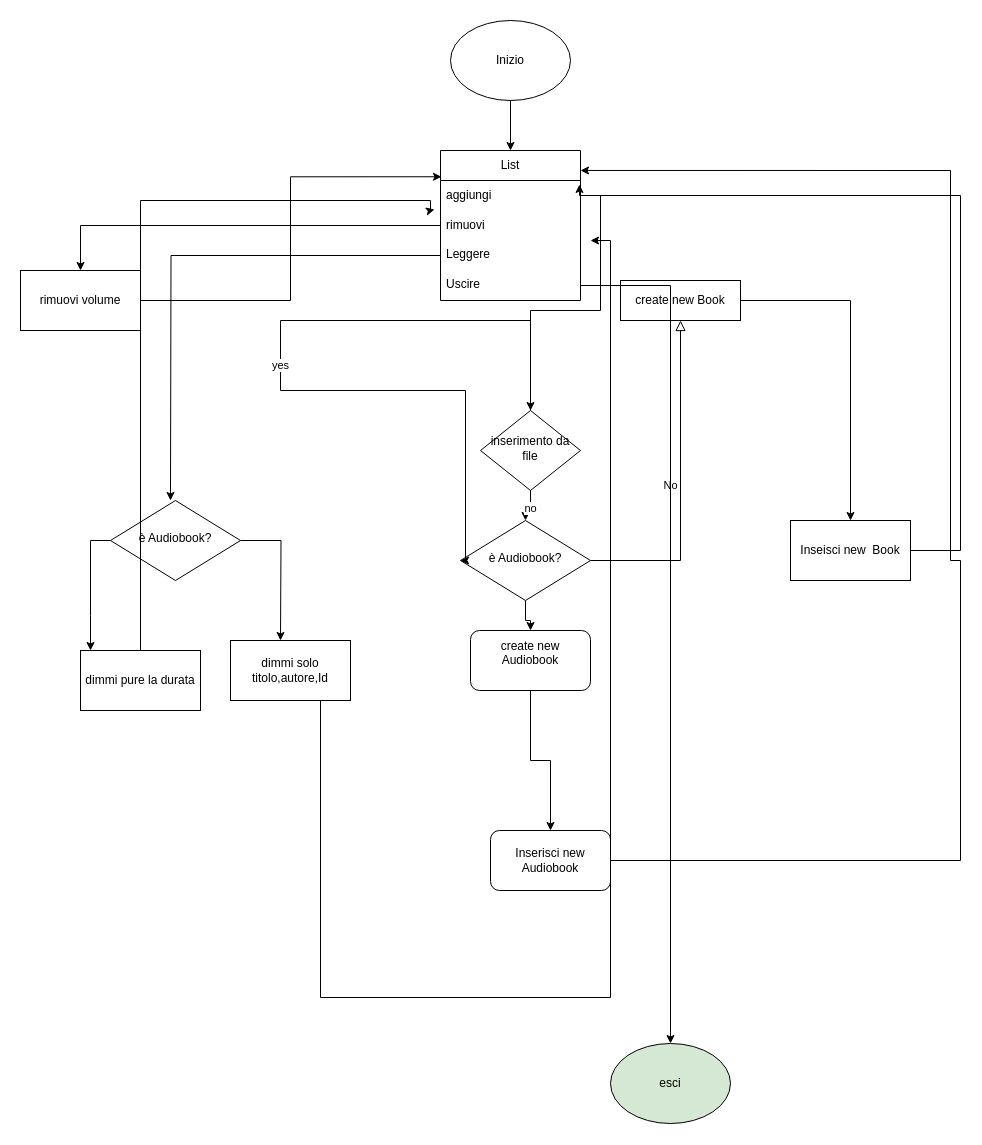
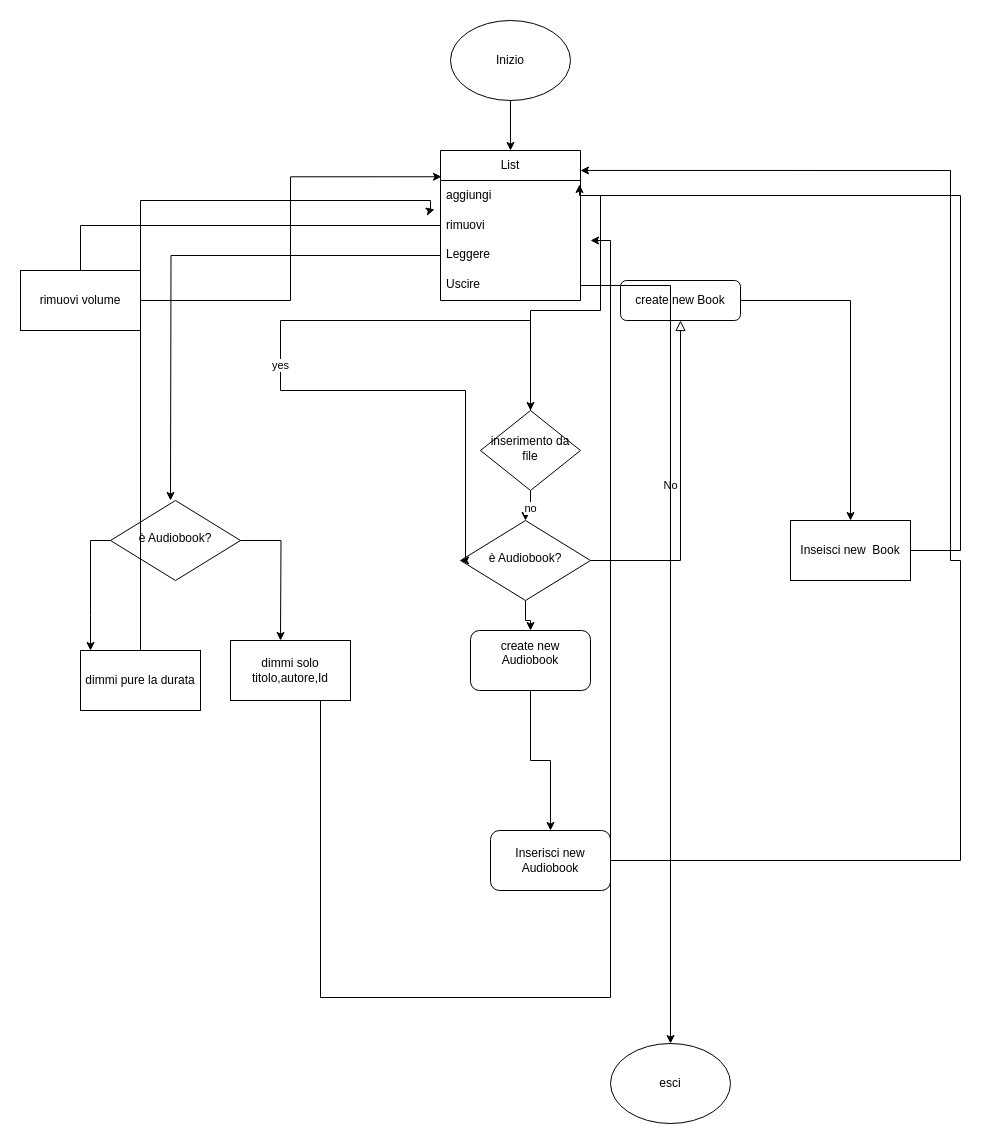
edge "rimuovi" -> "rimuovi volume": arrowhead classic -> none
node "create new Book": shape rectangle -> rounded rectangle
node "esci": fillcolor #d5e8d4 -> #ffffff
